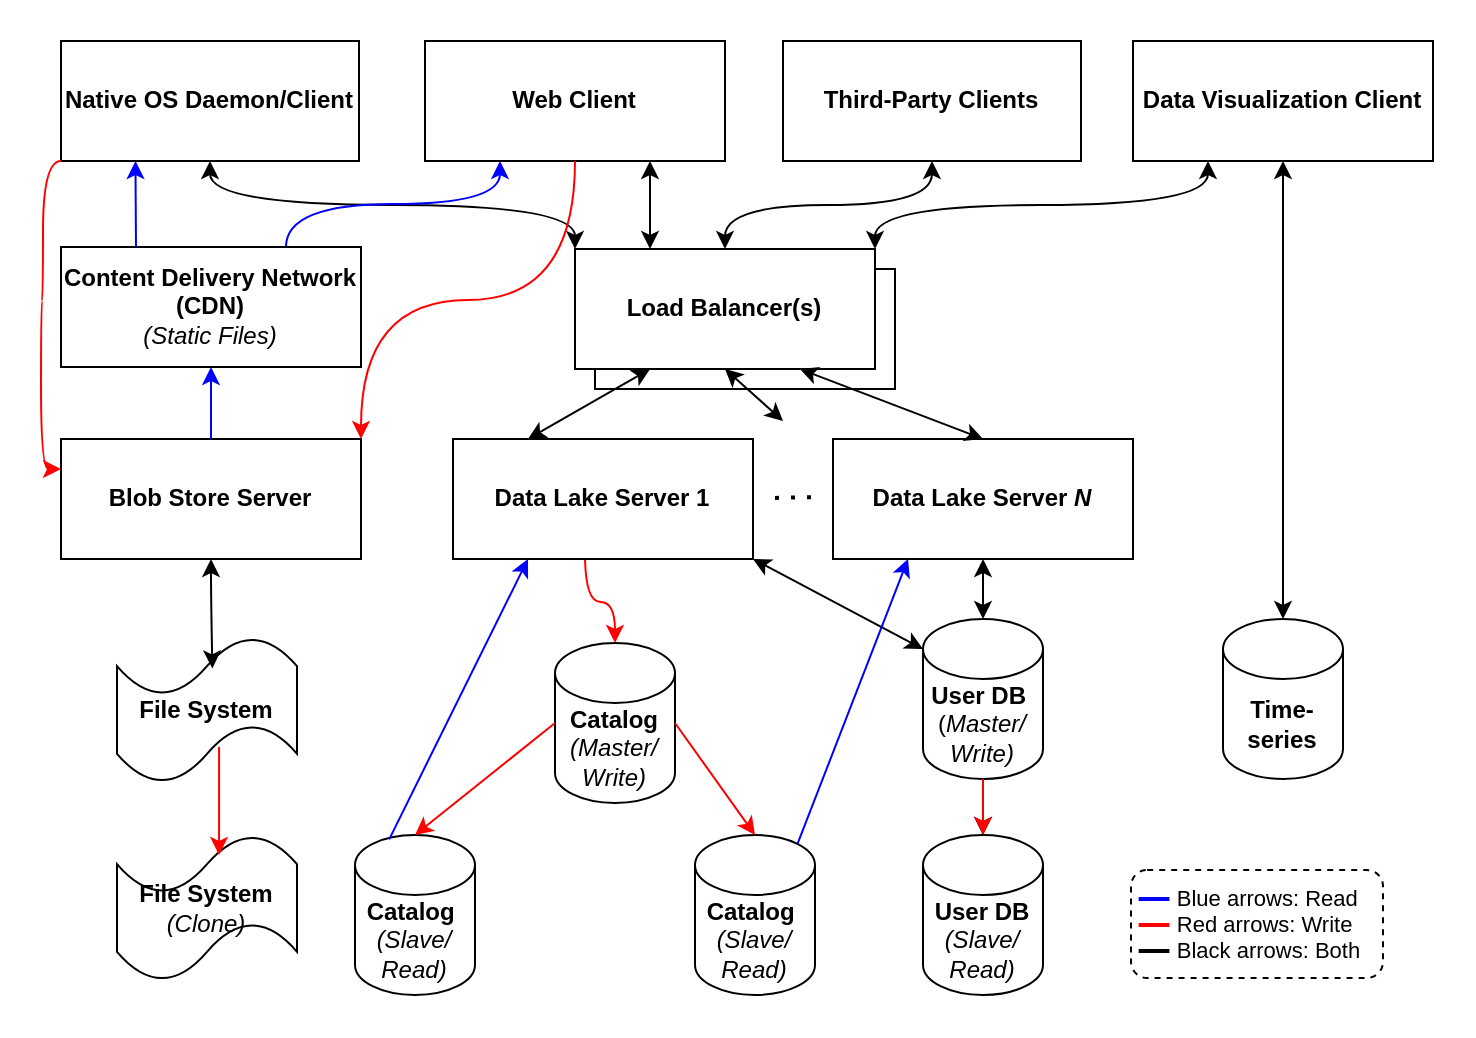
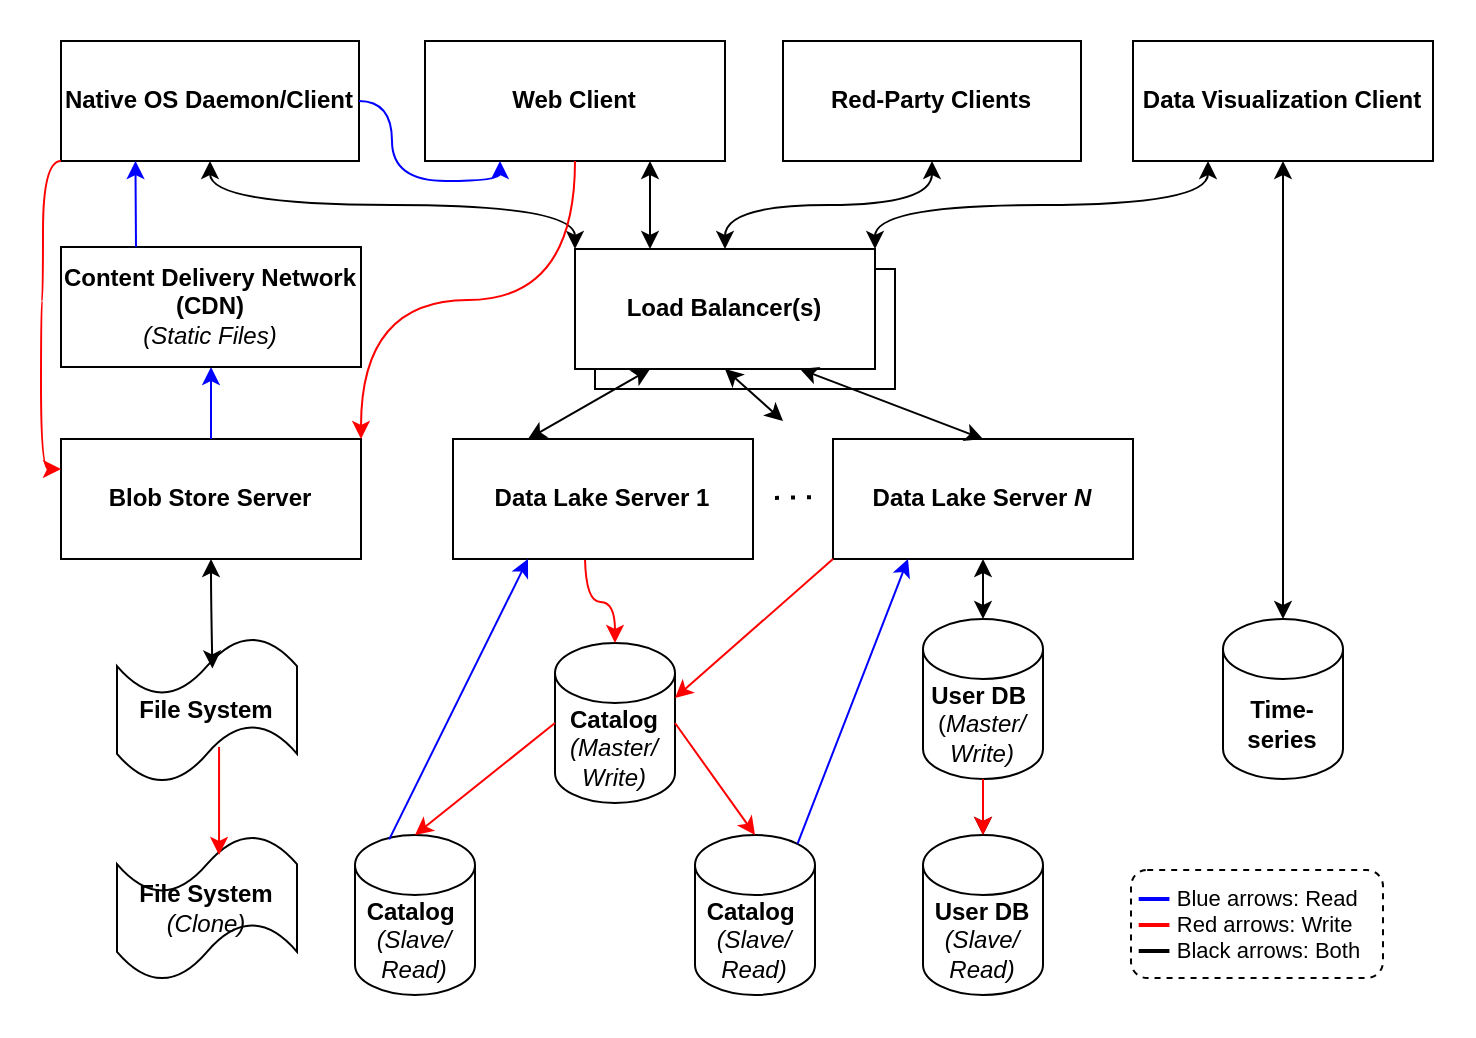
node "Third-Party Clients": label "Third-Party Clients" -> "Red-Party Clients"
edge "Content Delivery Network (CDN) (Static Files)" -> "Web Client": now "Native OS Daemon/Client" -> "Web Client"
edge "Data Lake Server 1" -- "User DB (Master/ Write)": removed
edge "Data Lake Server N" -> "Catalog (Master/ Write)": added
